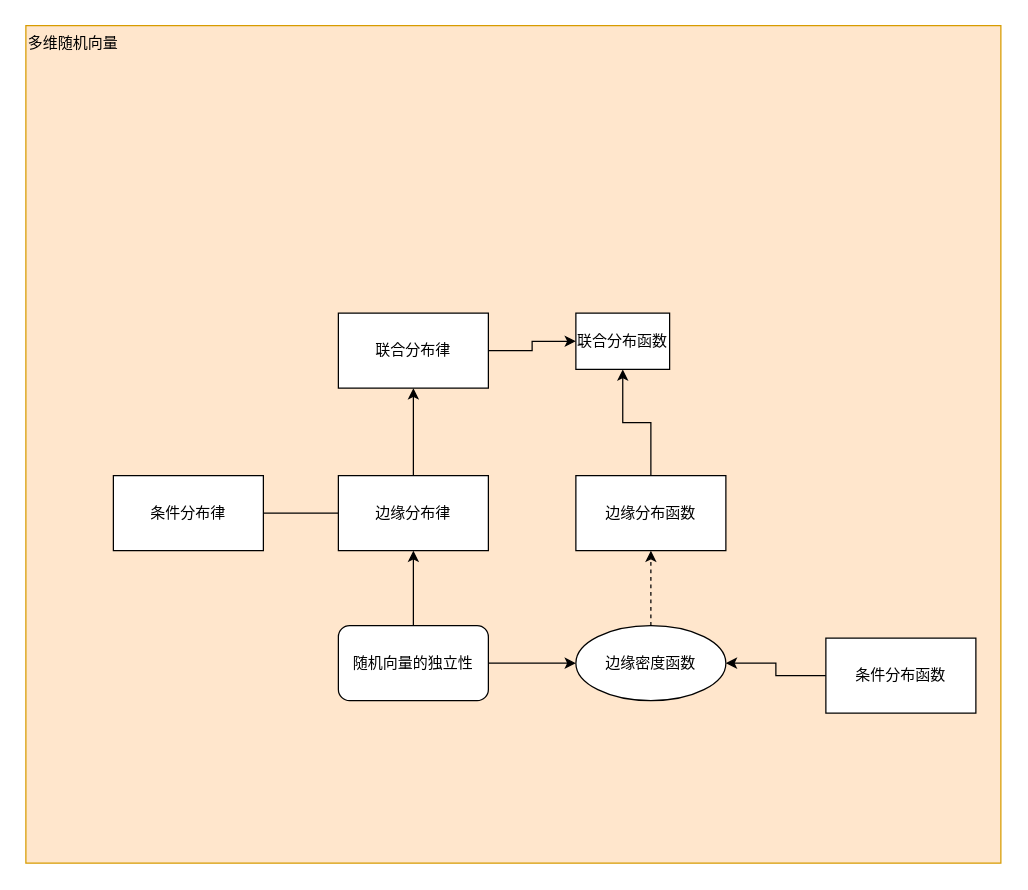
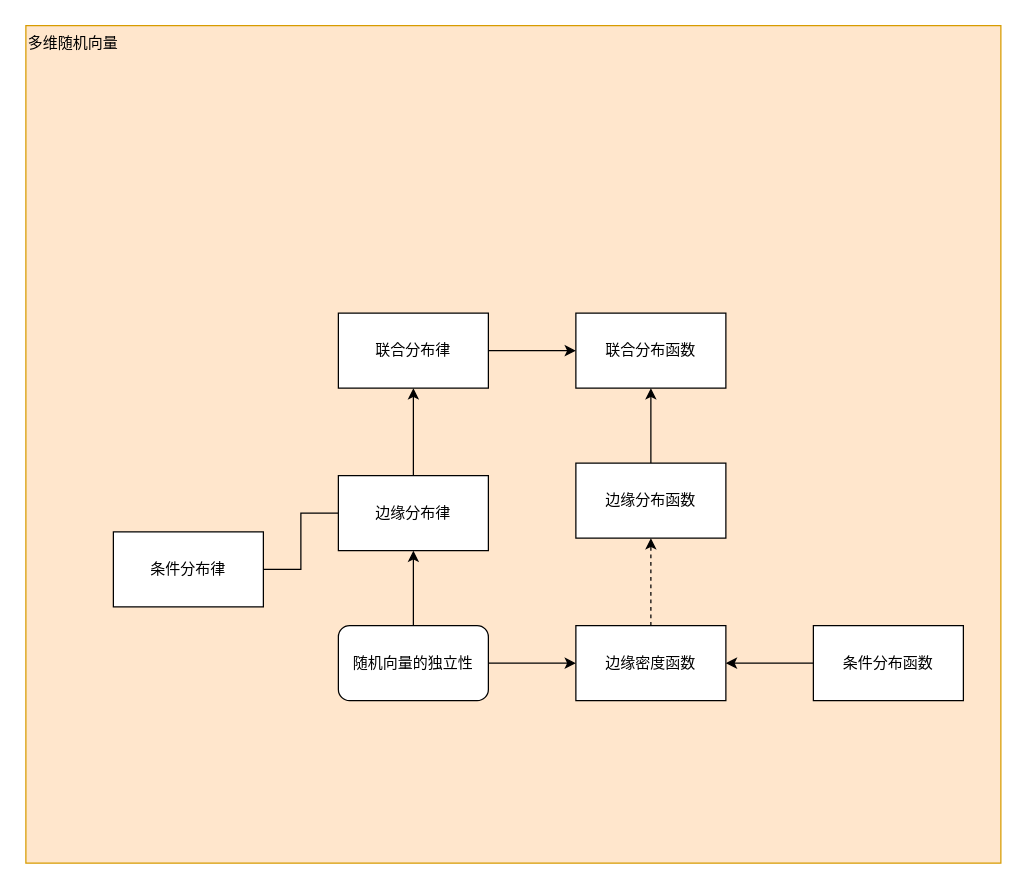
node "联合分布函数": size 94x56 -> 150x75
node "条件分布律": moved (188, 513) -> (188, 569)
node "边缘分布函数": moved (651, 513) -> (651, 501)
node "边缘密度函数": shape ellipse -> rectangle
node "条件分布函数": moved (901, 676) -> (888, 663)
